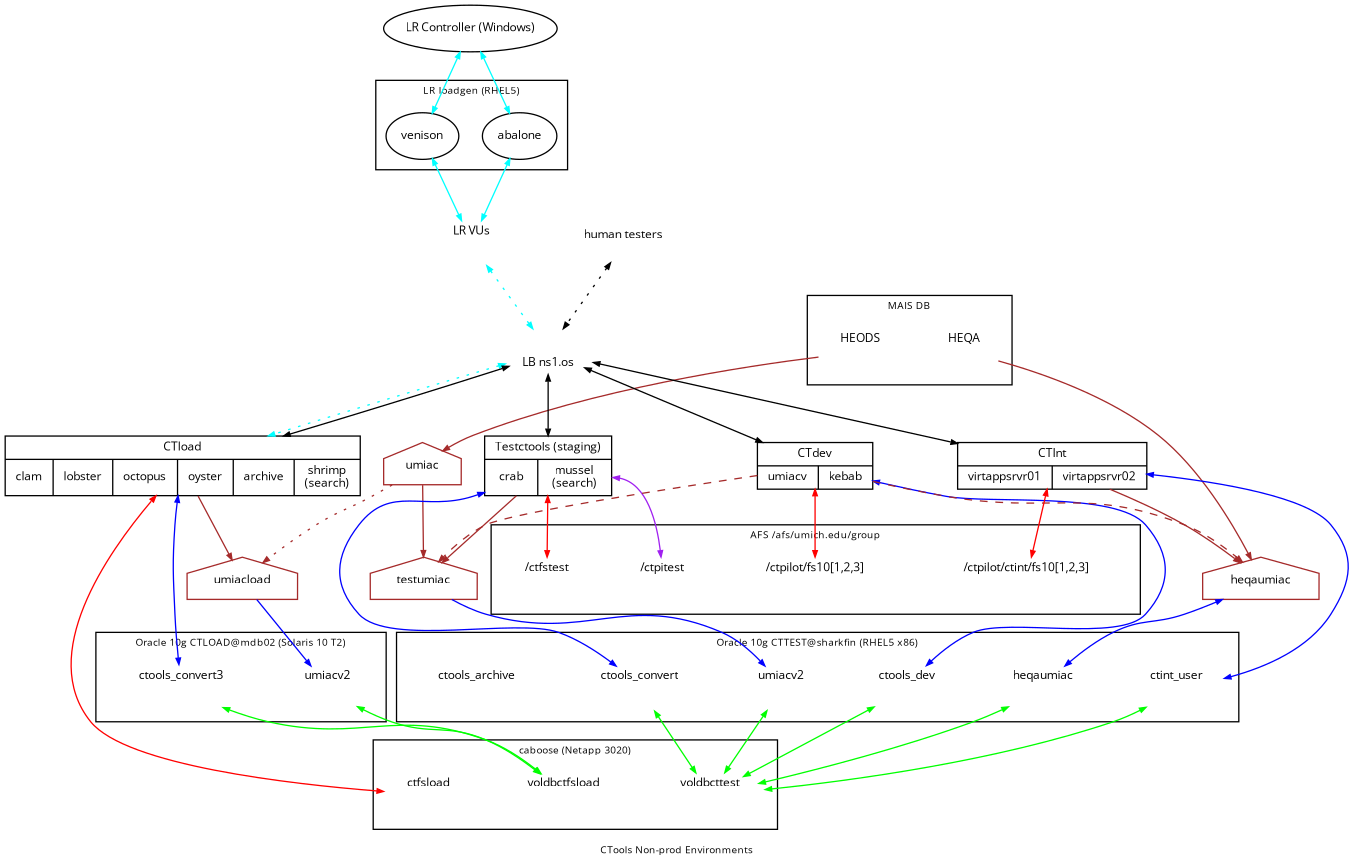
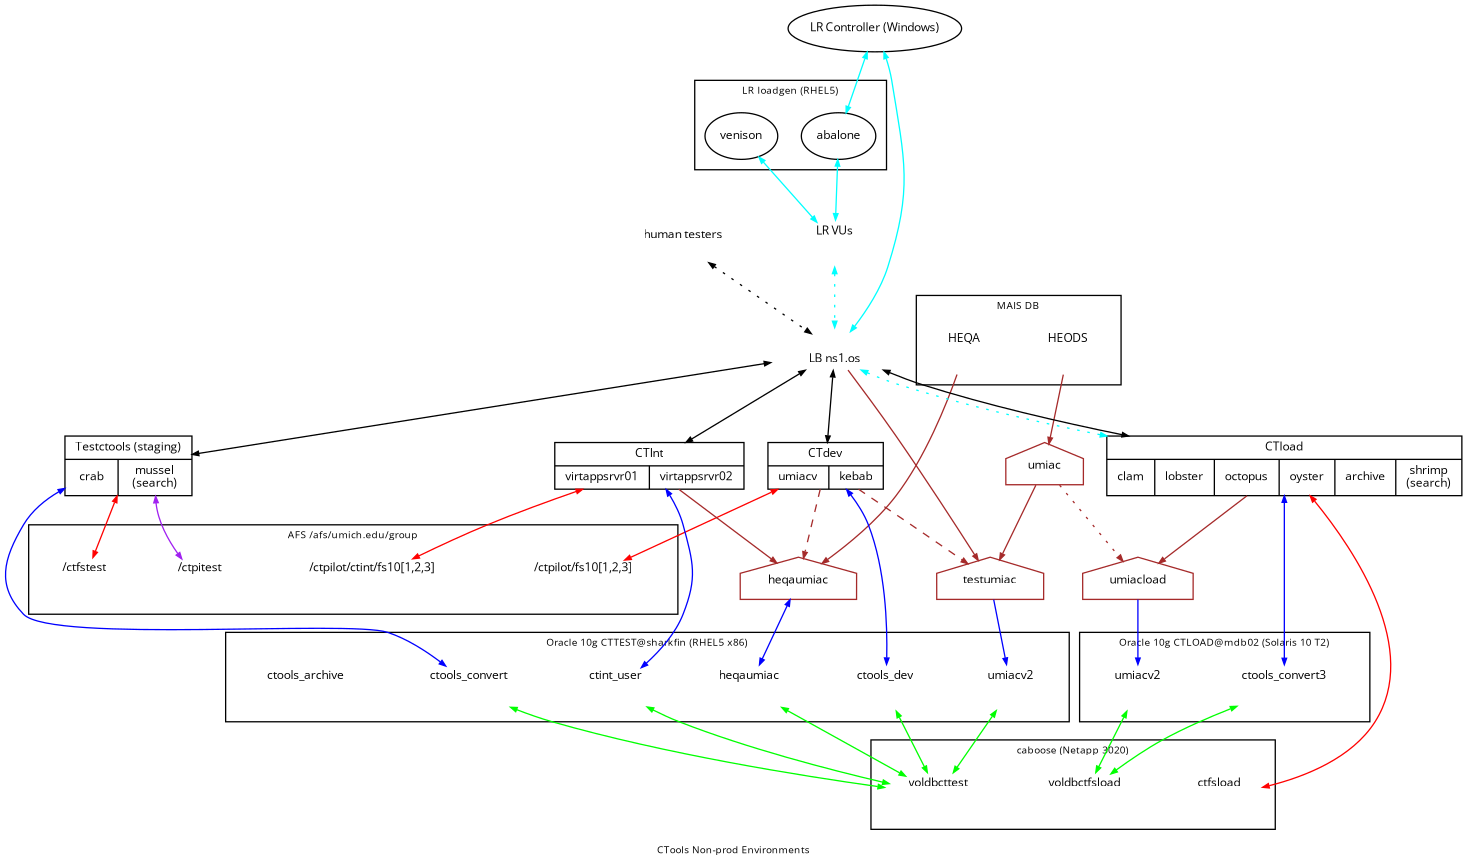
edge "LR Controller (Windows)" -- "venison": now "LR Controller (Windows)" -- "LB ns1.os"
node "LB ns1.os": shape ellipse -> house
edge "Testctools (staging)" -- "testumiac": now "LB ns1.os" -- "testumiac"
